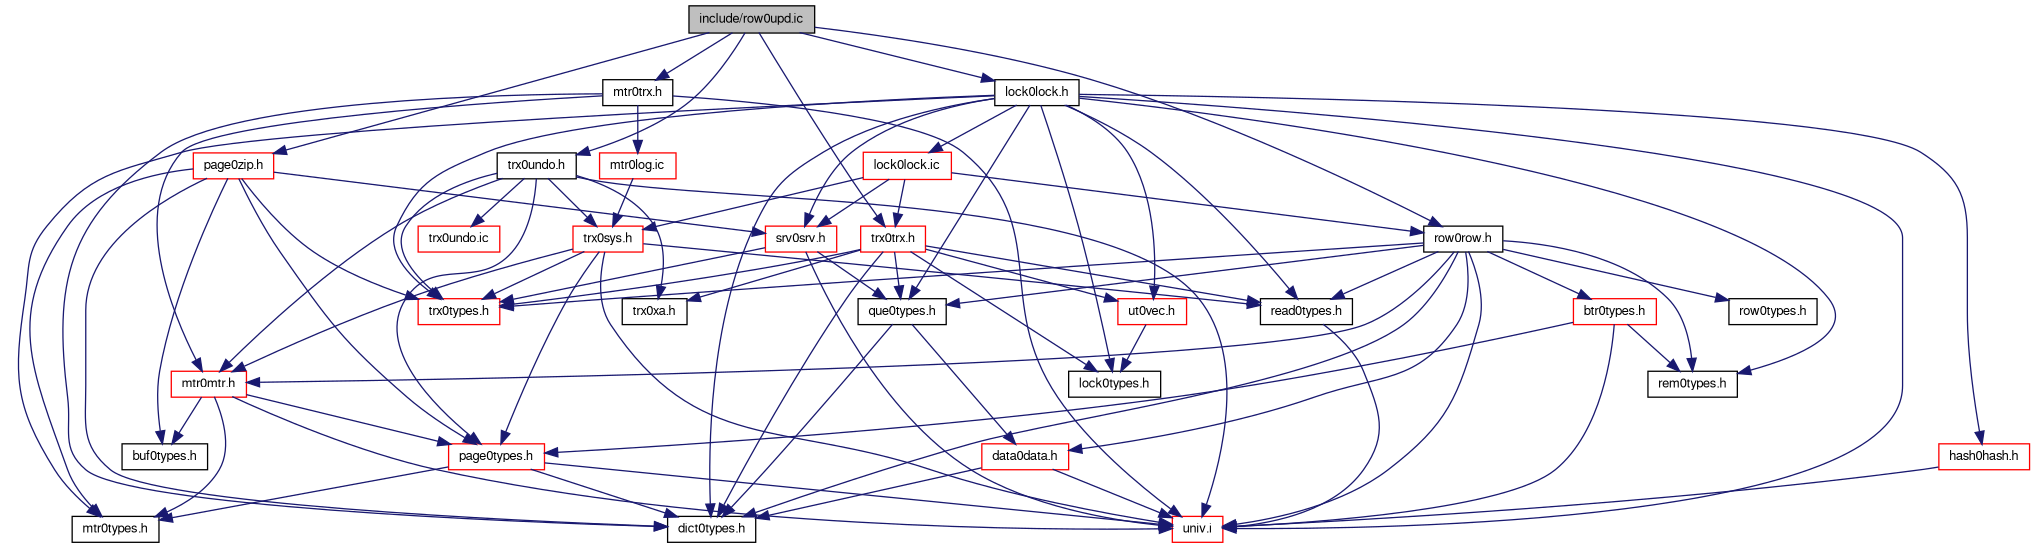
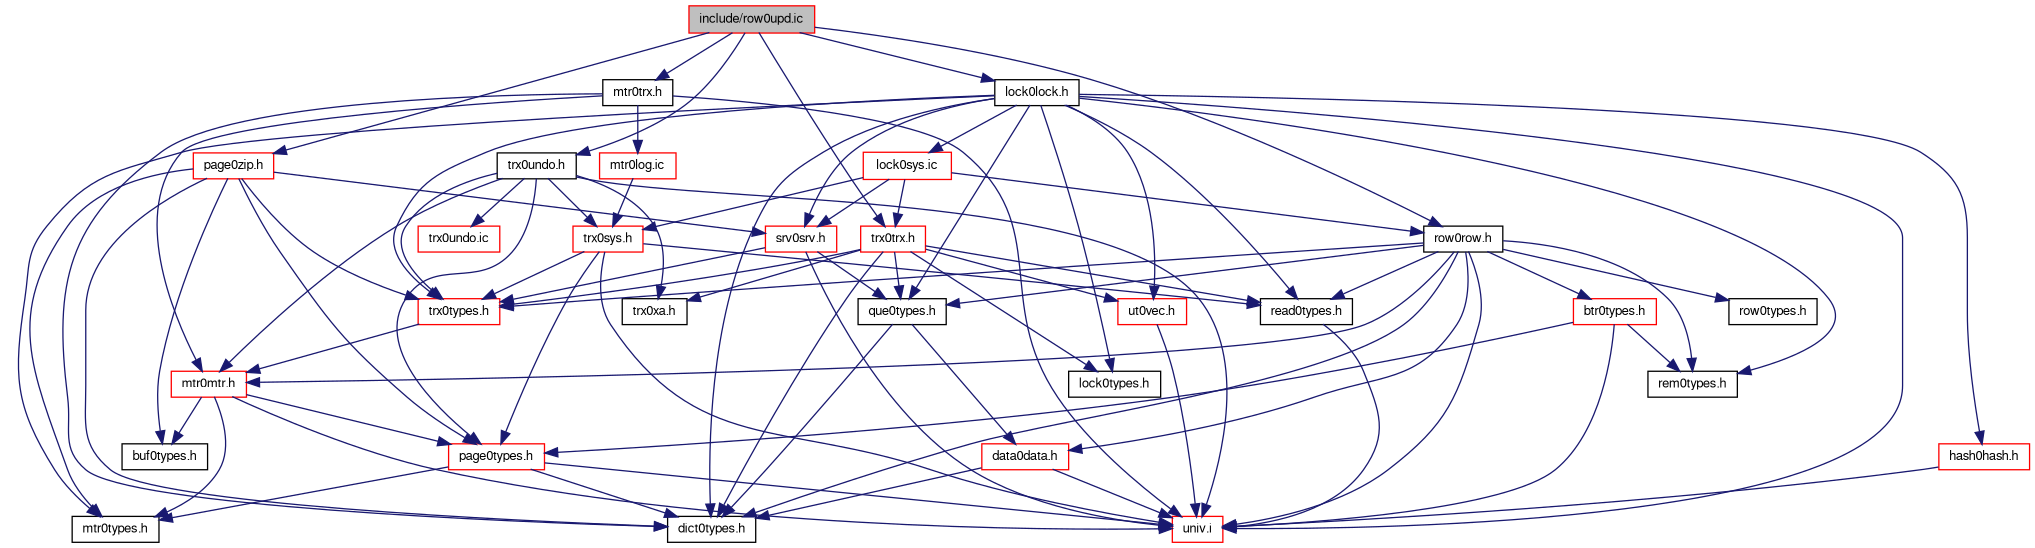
node "include/row0upd.ic": color black -> red
node "lock0lock.ic": label "lock0lock.ic" -> "lock0sys.ic"
edge "trx0sys.h" -> "mtr0mtr.h": now "trx0types.h" -> "mtr0mtr.h"
edge "ut0vec.h" -> "lock0types.h": now "ut0vec.h" -> "univ.i"
